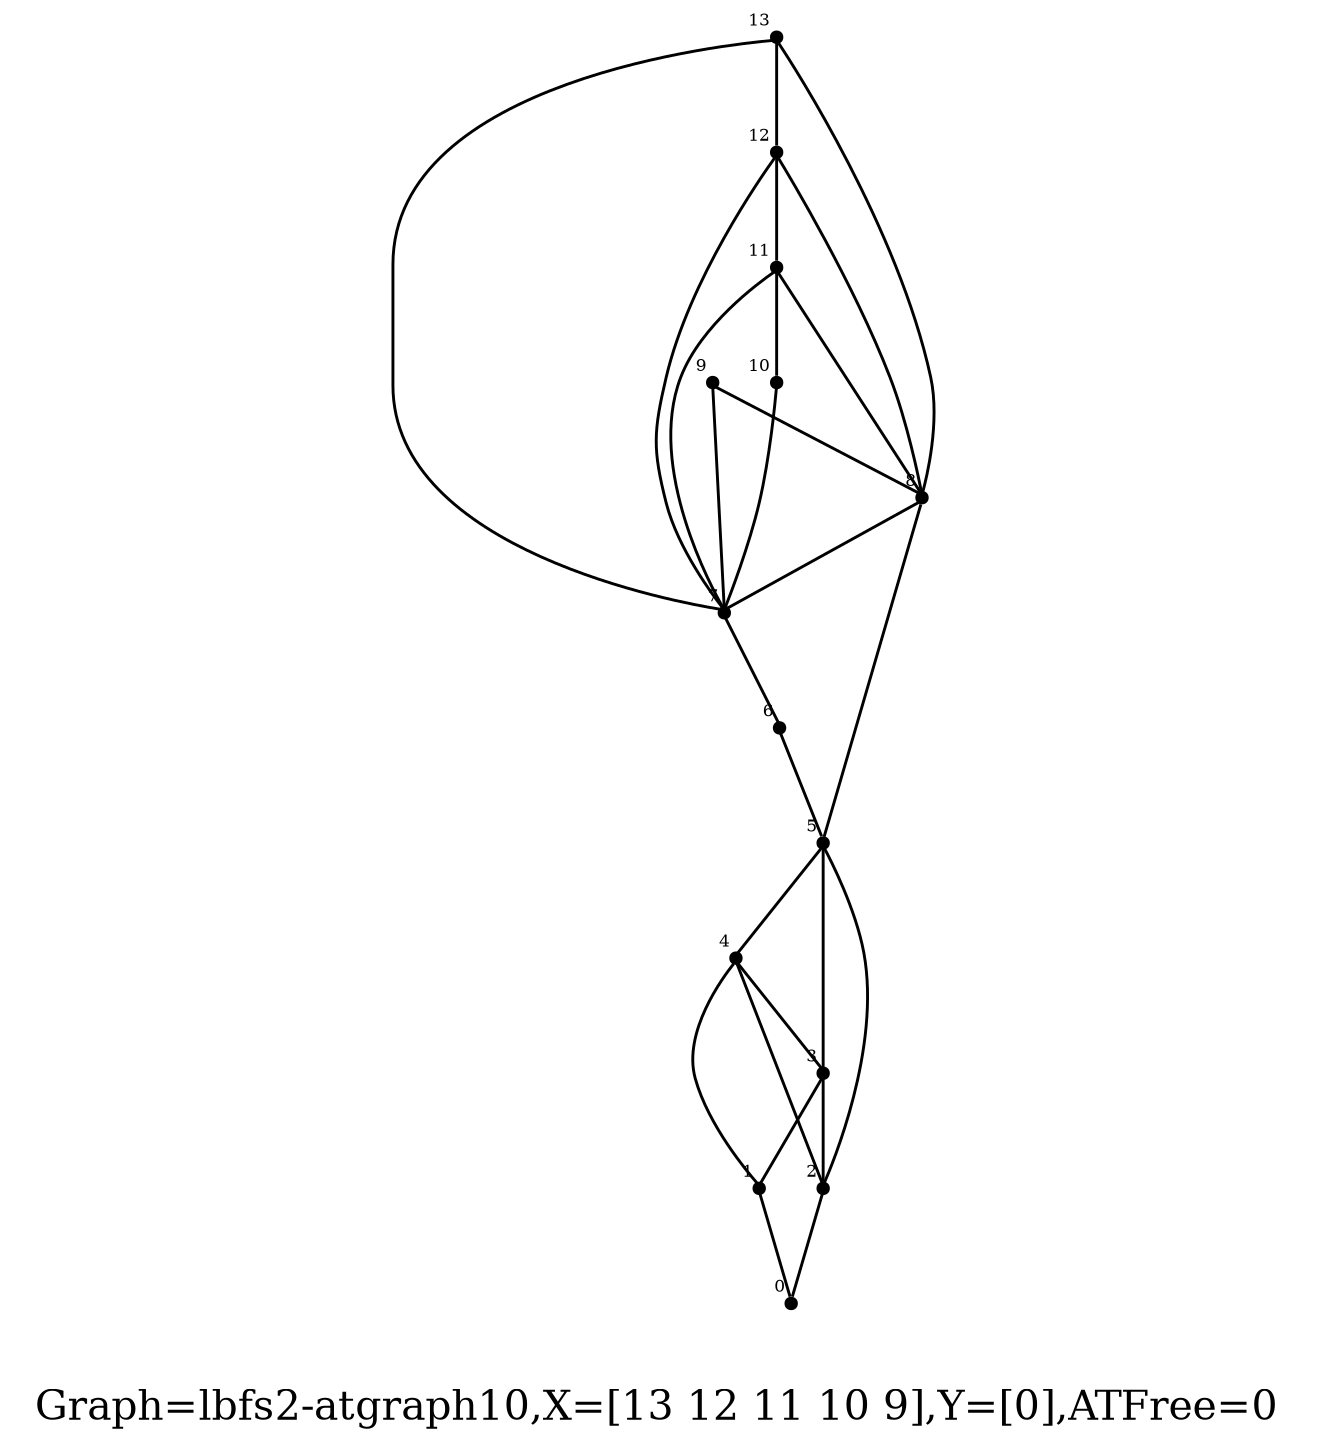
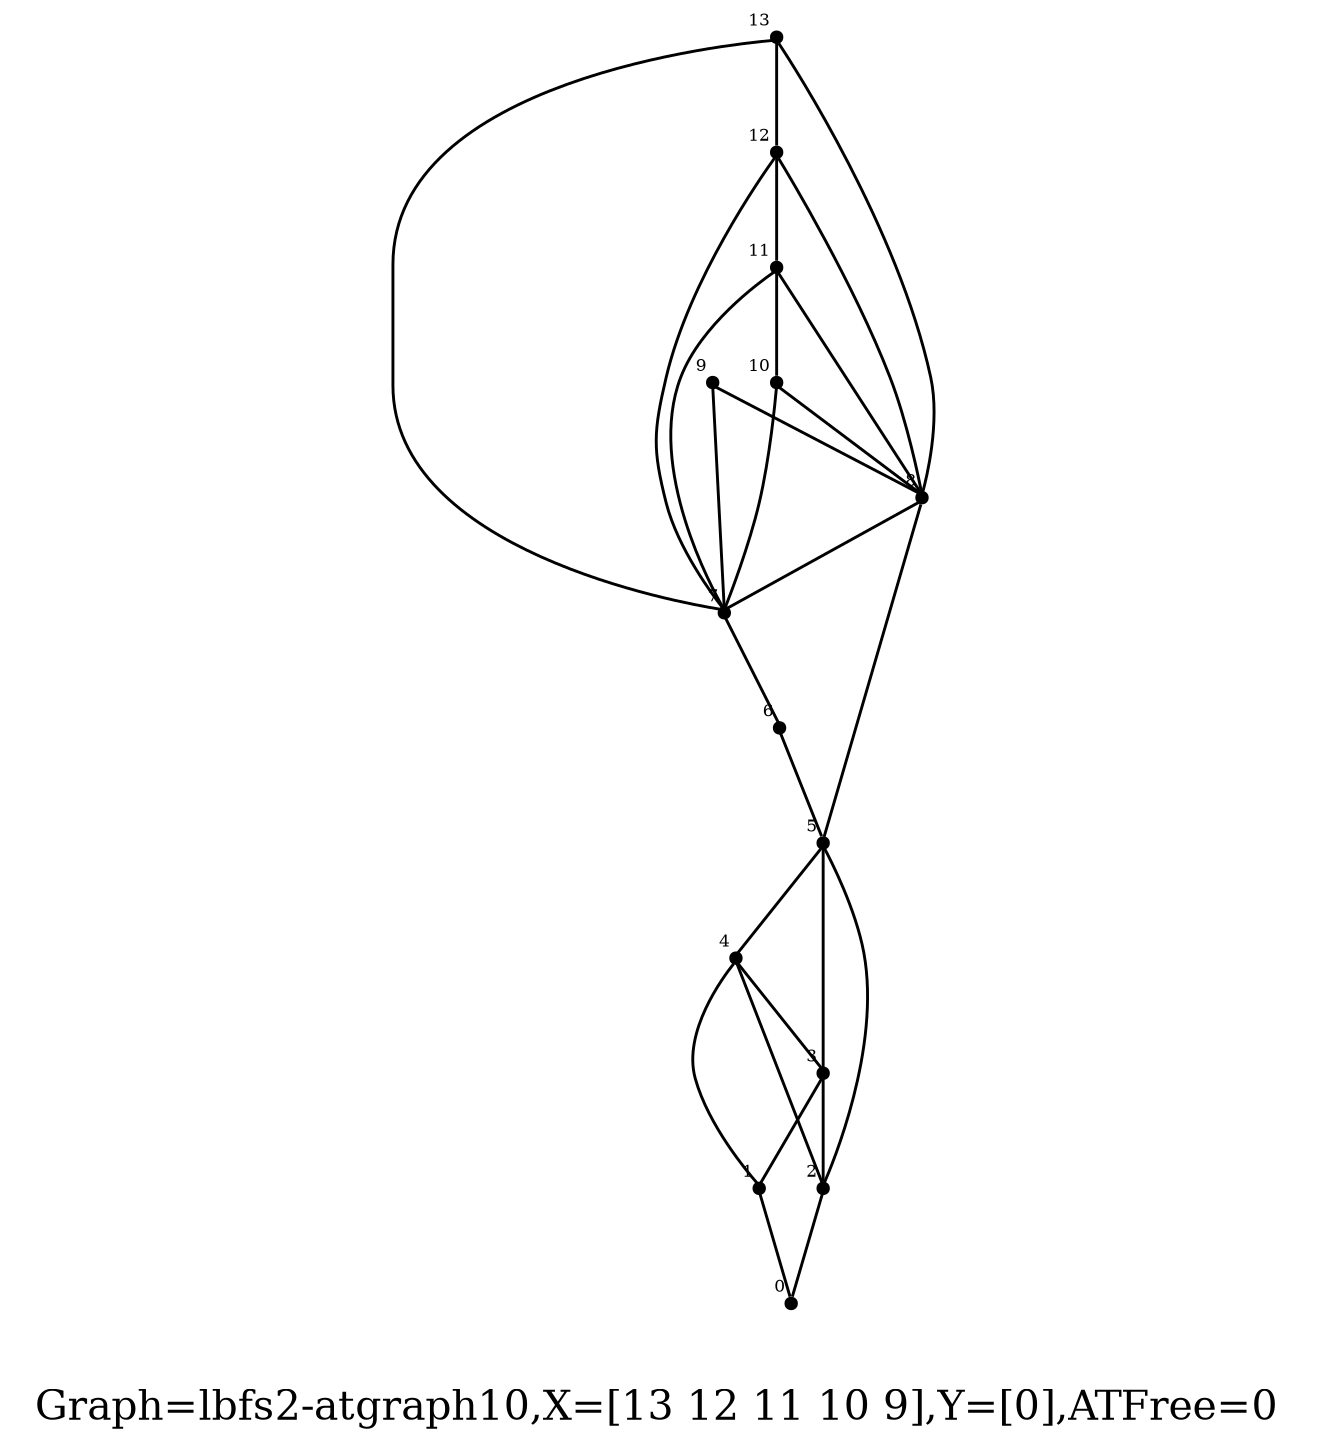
edge "10" -- "8": added
